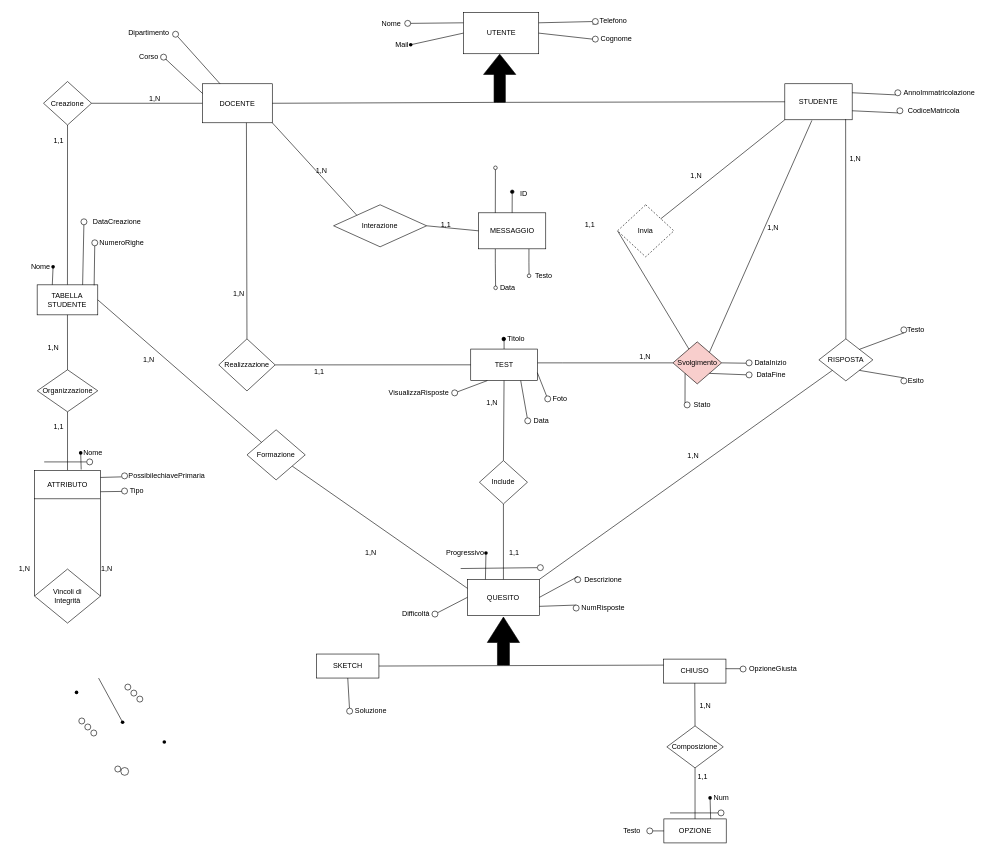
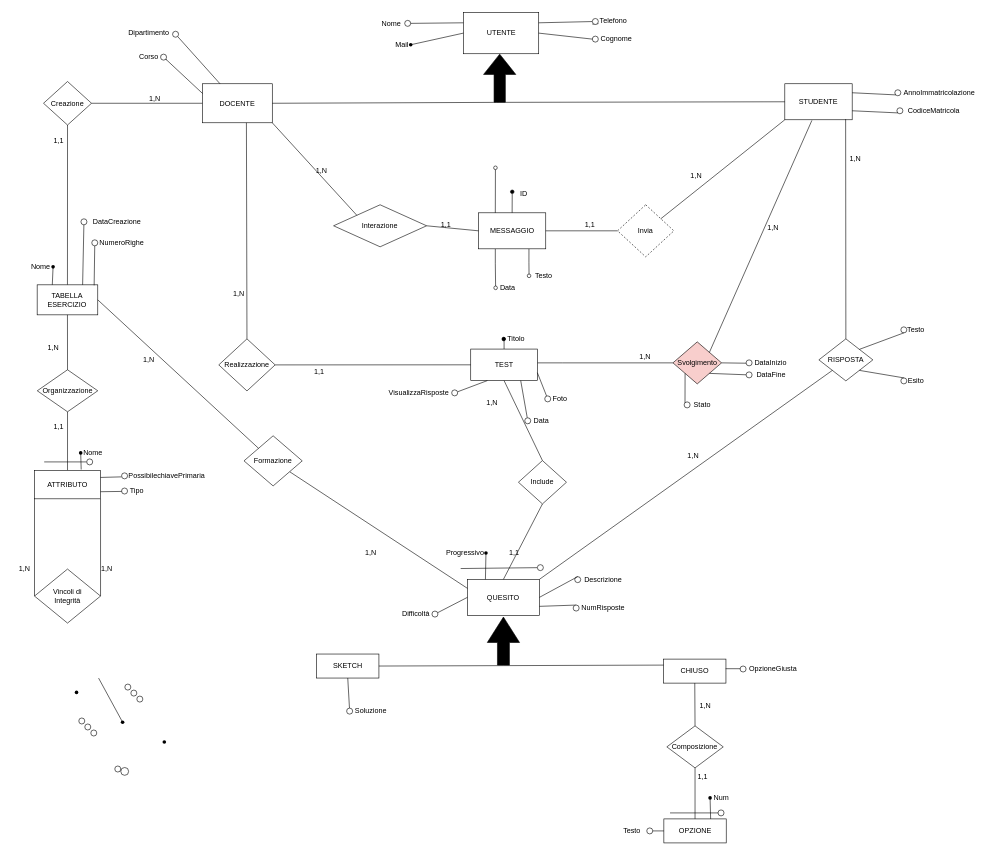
edge "Invia" -- "Svolgimento": now "Invia" -- "MESSAGGIO"
node "TABELLA STUDENTE": label "TABELLA STUDENTE" -> "TABELLA ESERCIZIO"
node "Formazione": moved (276, 455) -> (273, 461)
node "Include": moved (503, 482) -> (542, 482)
